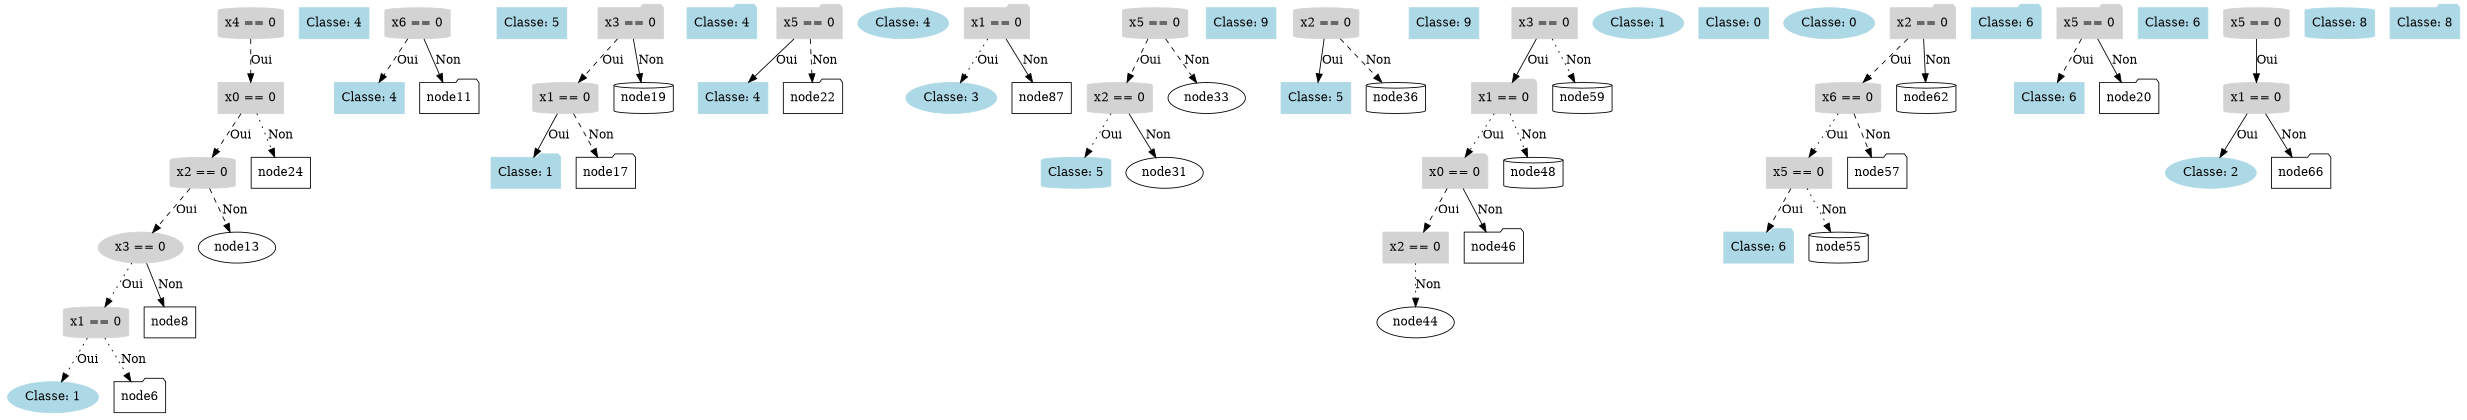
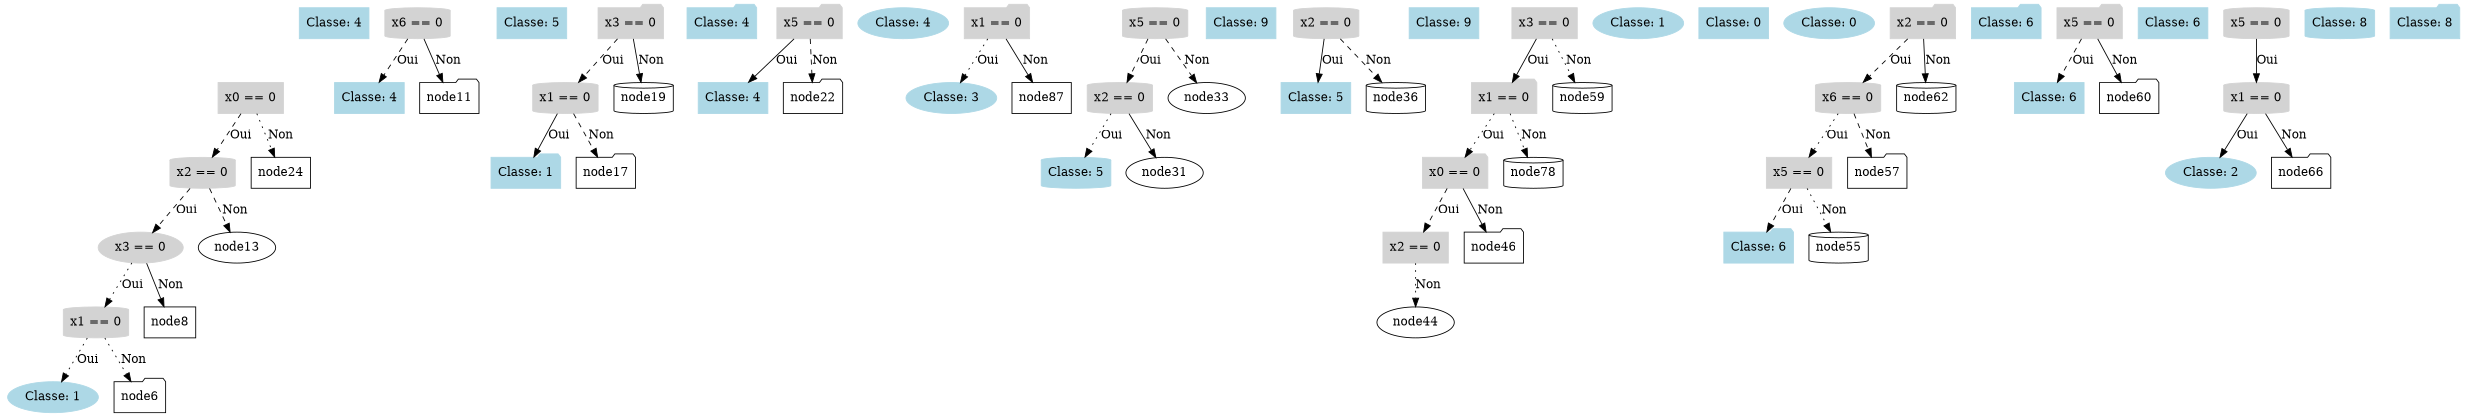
node "x4 == 0": removed
node "node20": label "node20" -> "node60"
node "node48": label "node48" -> "node78"
